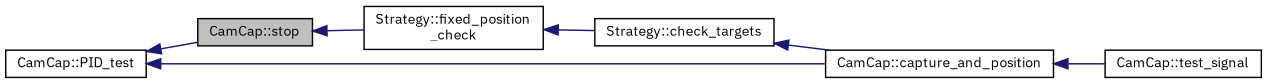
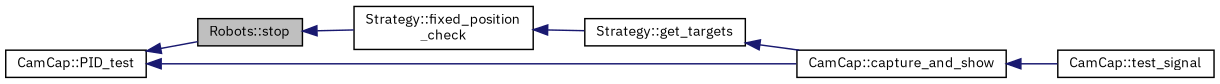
node "CamCap::stop": label "CamCap::stop" -> "Robots::stop"
node "Strategy::check_targets": label "Strategy::check_targets" -> "Strategy::get_targets"
node "CamCap::capture_and_position": label "CamCap::capture_and_position" -> "CamCap::capture_and_show"
